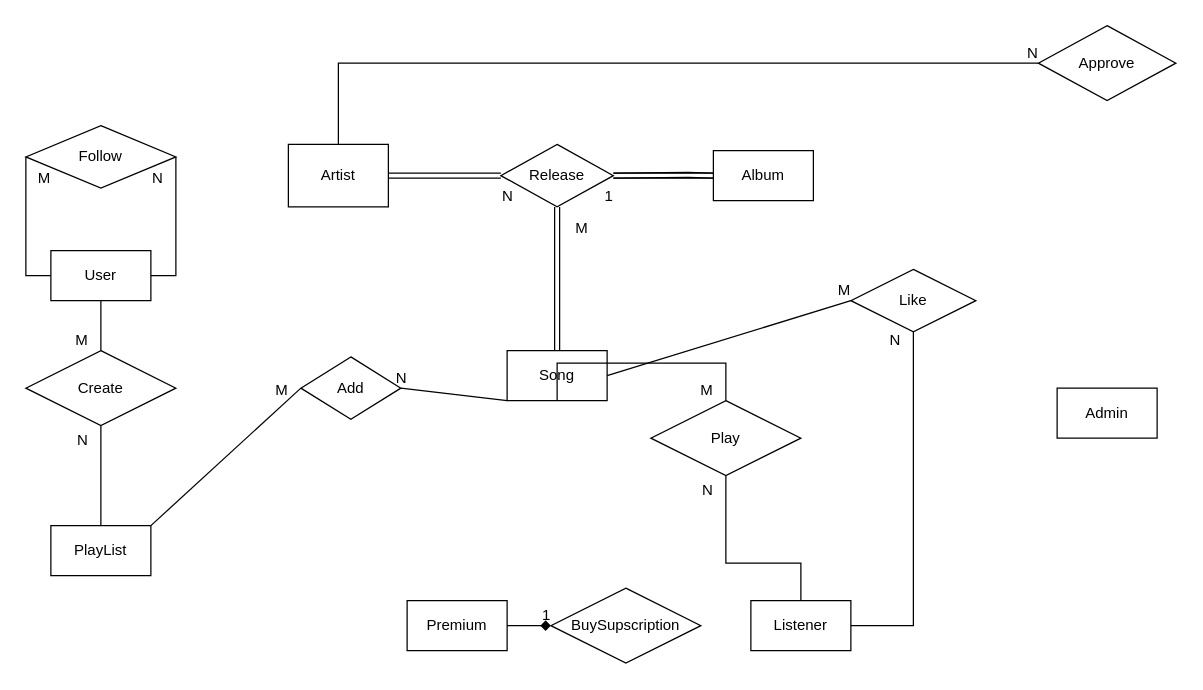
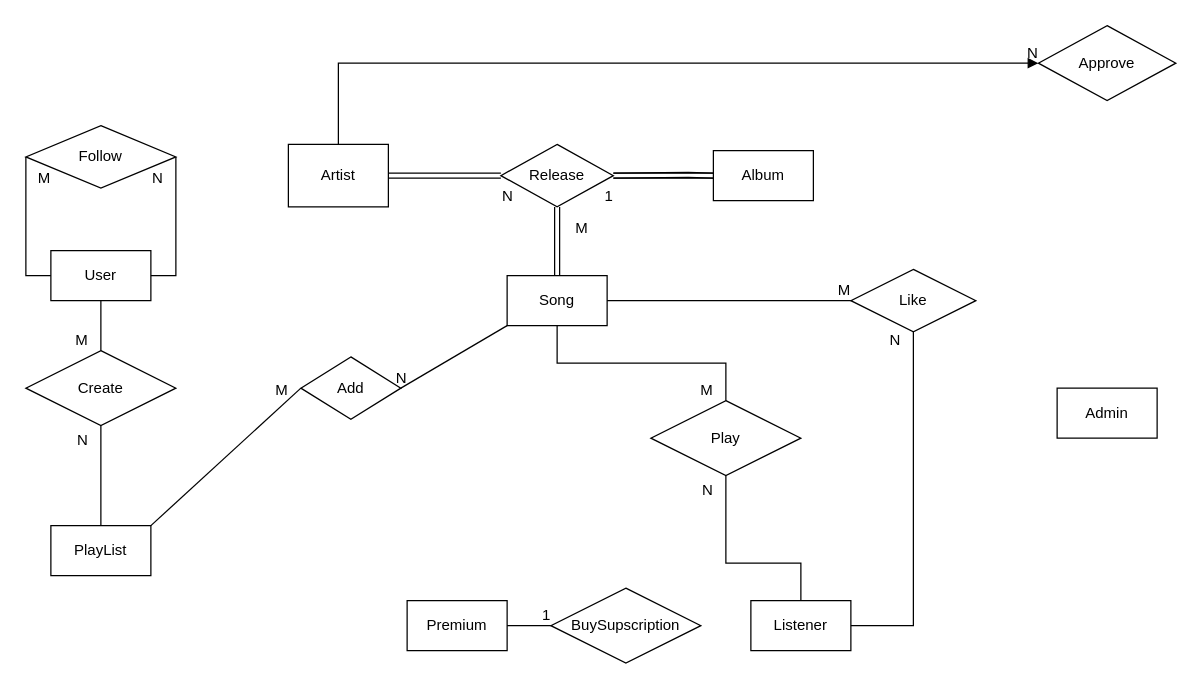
edge "Approve" -- "Artist": arrowhead none -> block
node "Song": moved (557, 376) -> (557, 301)
edge "Premium" -> "BuySupscription": arrowhead diamond -> none
